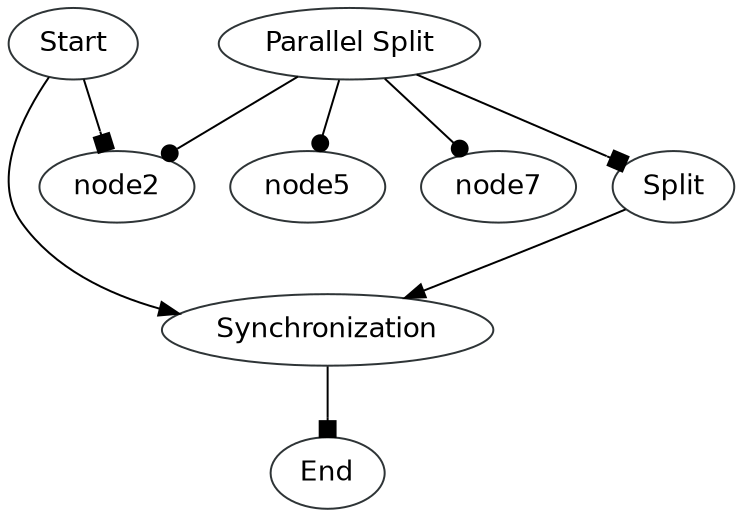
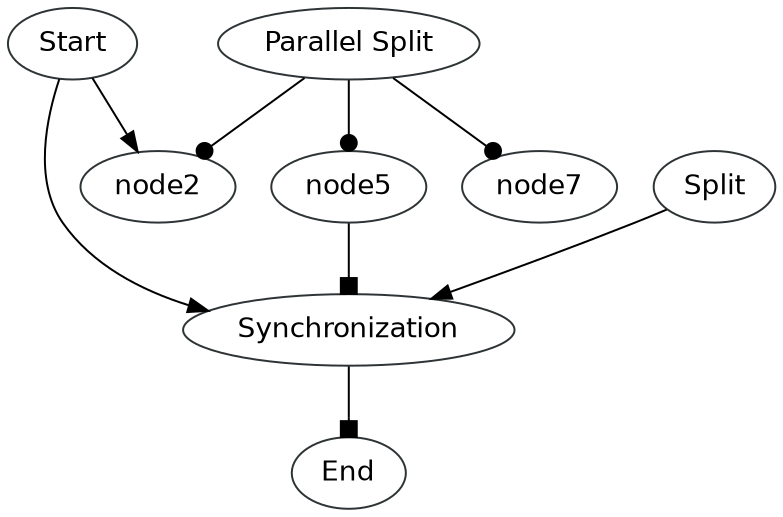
edge "Start" -> "node2": arrowhead box -> normal
edge "Parallel Split" -> "Split": removed
edge "node5" -> "Synchronization": added
